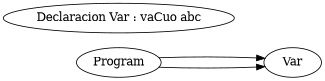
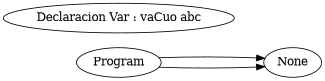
node "Var": label "Var" -> "None"
